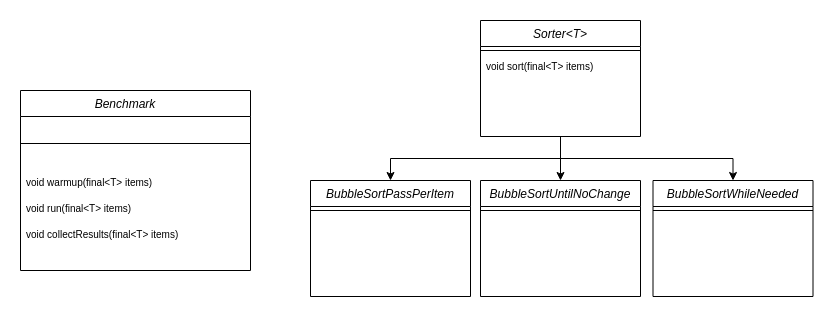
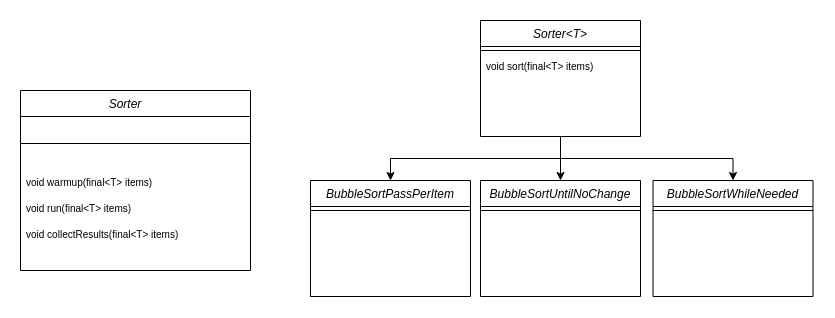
node "Benchmark": label "Benchmark" -> "Sorter"
